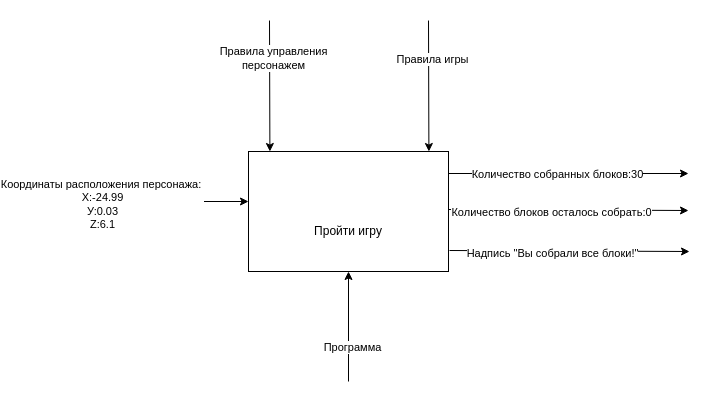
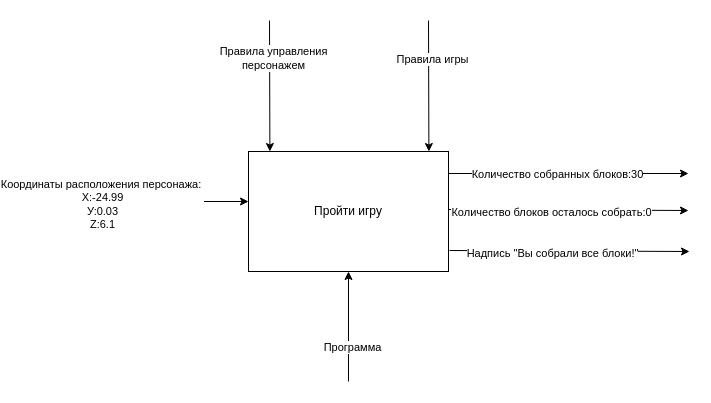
node "Пройти игру": moved (349, 232) -> (349, 212)
